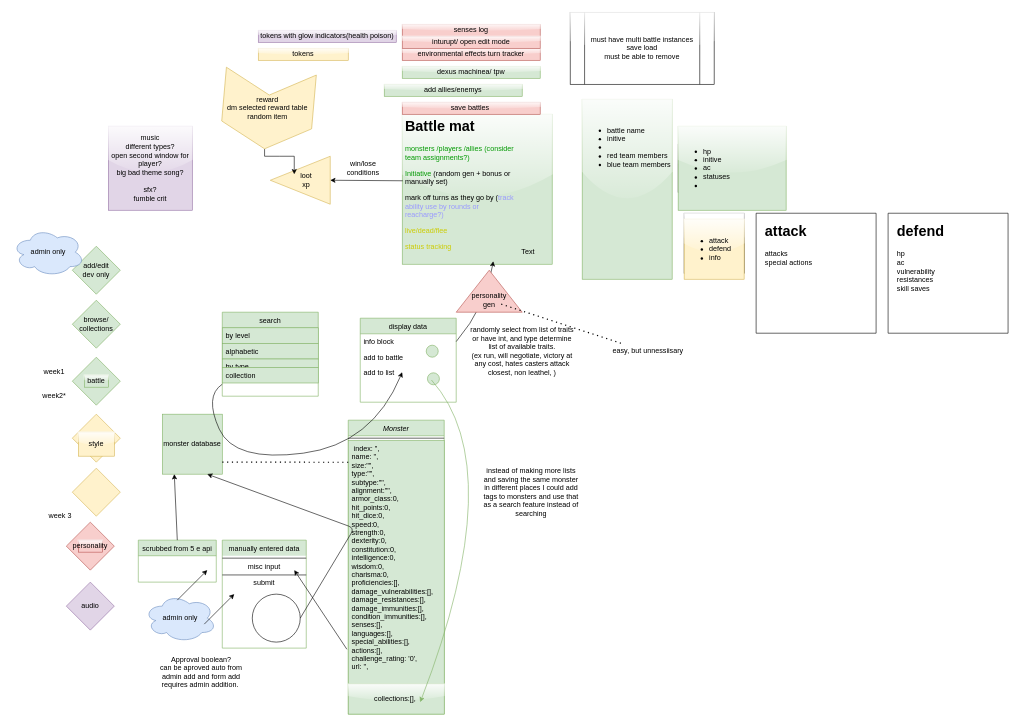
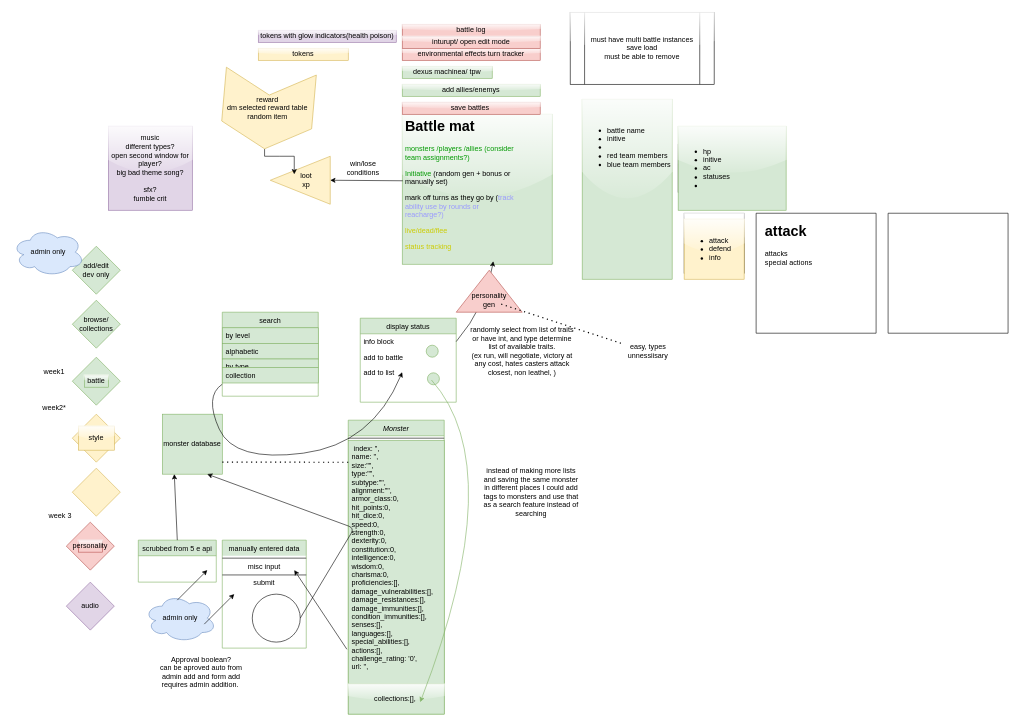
node "senses log": label "senses log" -> "battle log"
node "dexus machinea/ tpw": size 138x12 -> 90x12
node "add allies/enemys": moved (453, 90) -> (471, 90)
node "Text": removed
node "defend hp ac vulnerability resistances skill saves": removed
node "display data": label "display data" -> "display status"
node "easy, but unnessiisary": label "easy, but unnessiisary" -> "easy, types unnessiisary"
node "week2*": moved (54, 396) -> (54, 408)
node "style": moved (96, 444) -> (96, 438)
